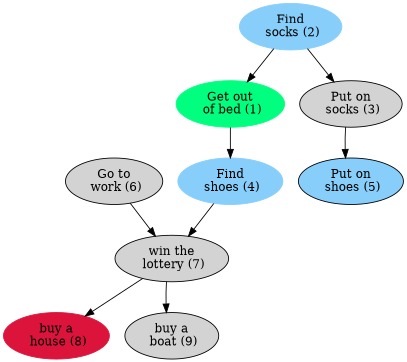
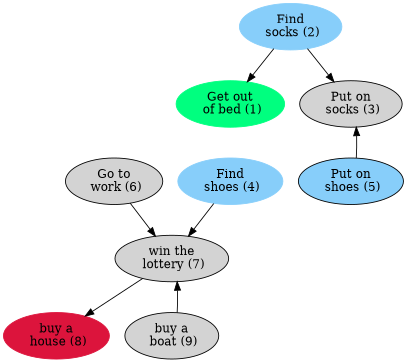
edge "Get out of bed (1)" -> "Find shoes (4)": removed
edge "Put on socks (3)" -> "Put on shoes (5)": reversed
edge "win the lottery (7)" -> "buy a boat (9)": reversed
